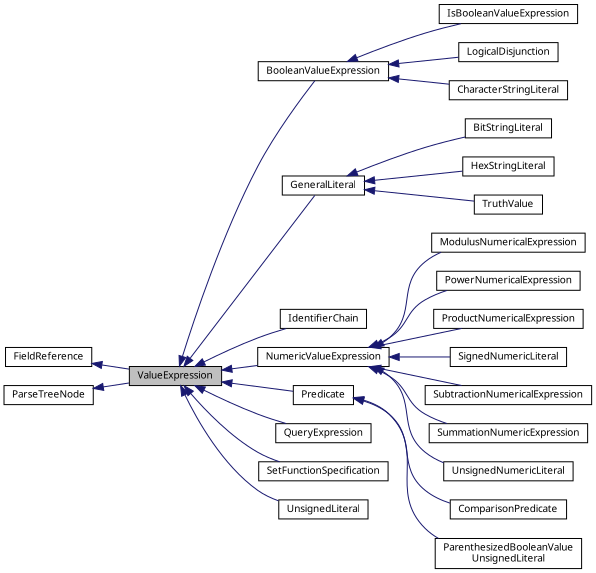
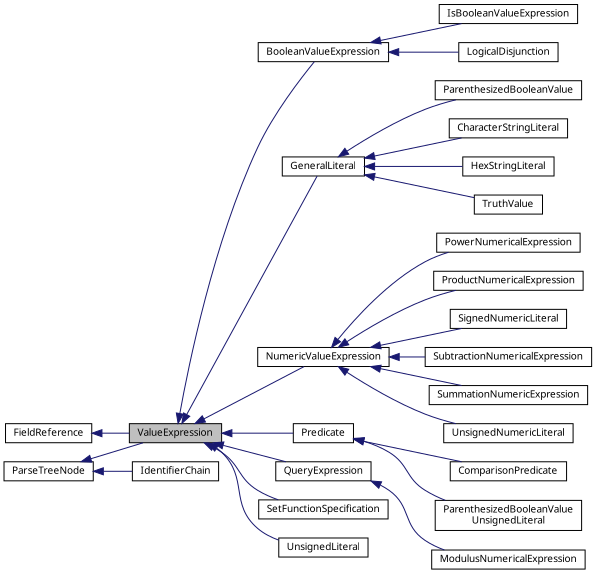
edge "CharacterStringLiteral" -> "BooleanValueExpression": now "CharacterStringLiteral" -> "GeneralLiteral"
node "BitStringLiteral": label "BitStringLiteral" -> "ParenthesizedBooleanValue"
edge "ModulusNumericalExpression" -> "NumericValueExpression": now "ModulusNumericalExpression" -> "QueryExpression"
edge "IdentifierChain" -> "ValueExpression": now "IdentifierChain" -> "ParseTreeNode"
